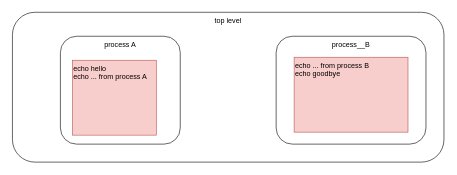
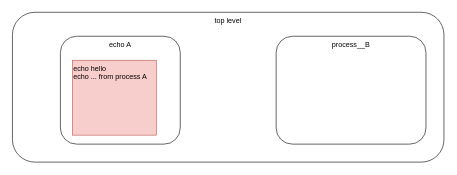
node "process A": label "process A" -> "echo A"
node "echo ... from process B echo goodbye": removed
